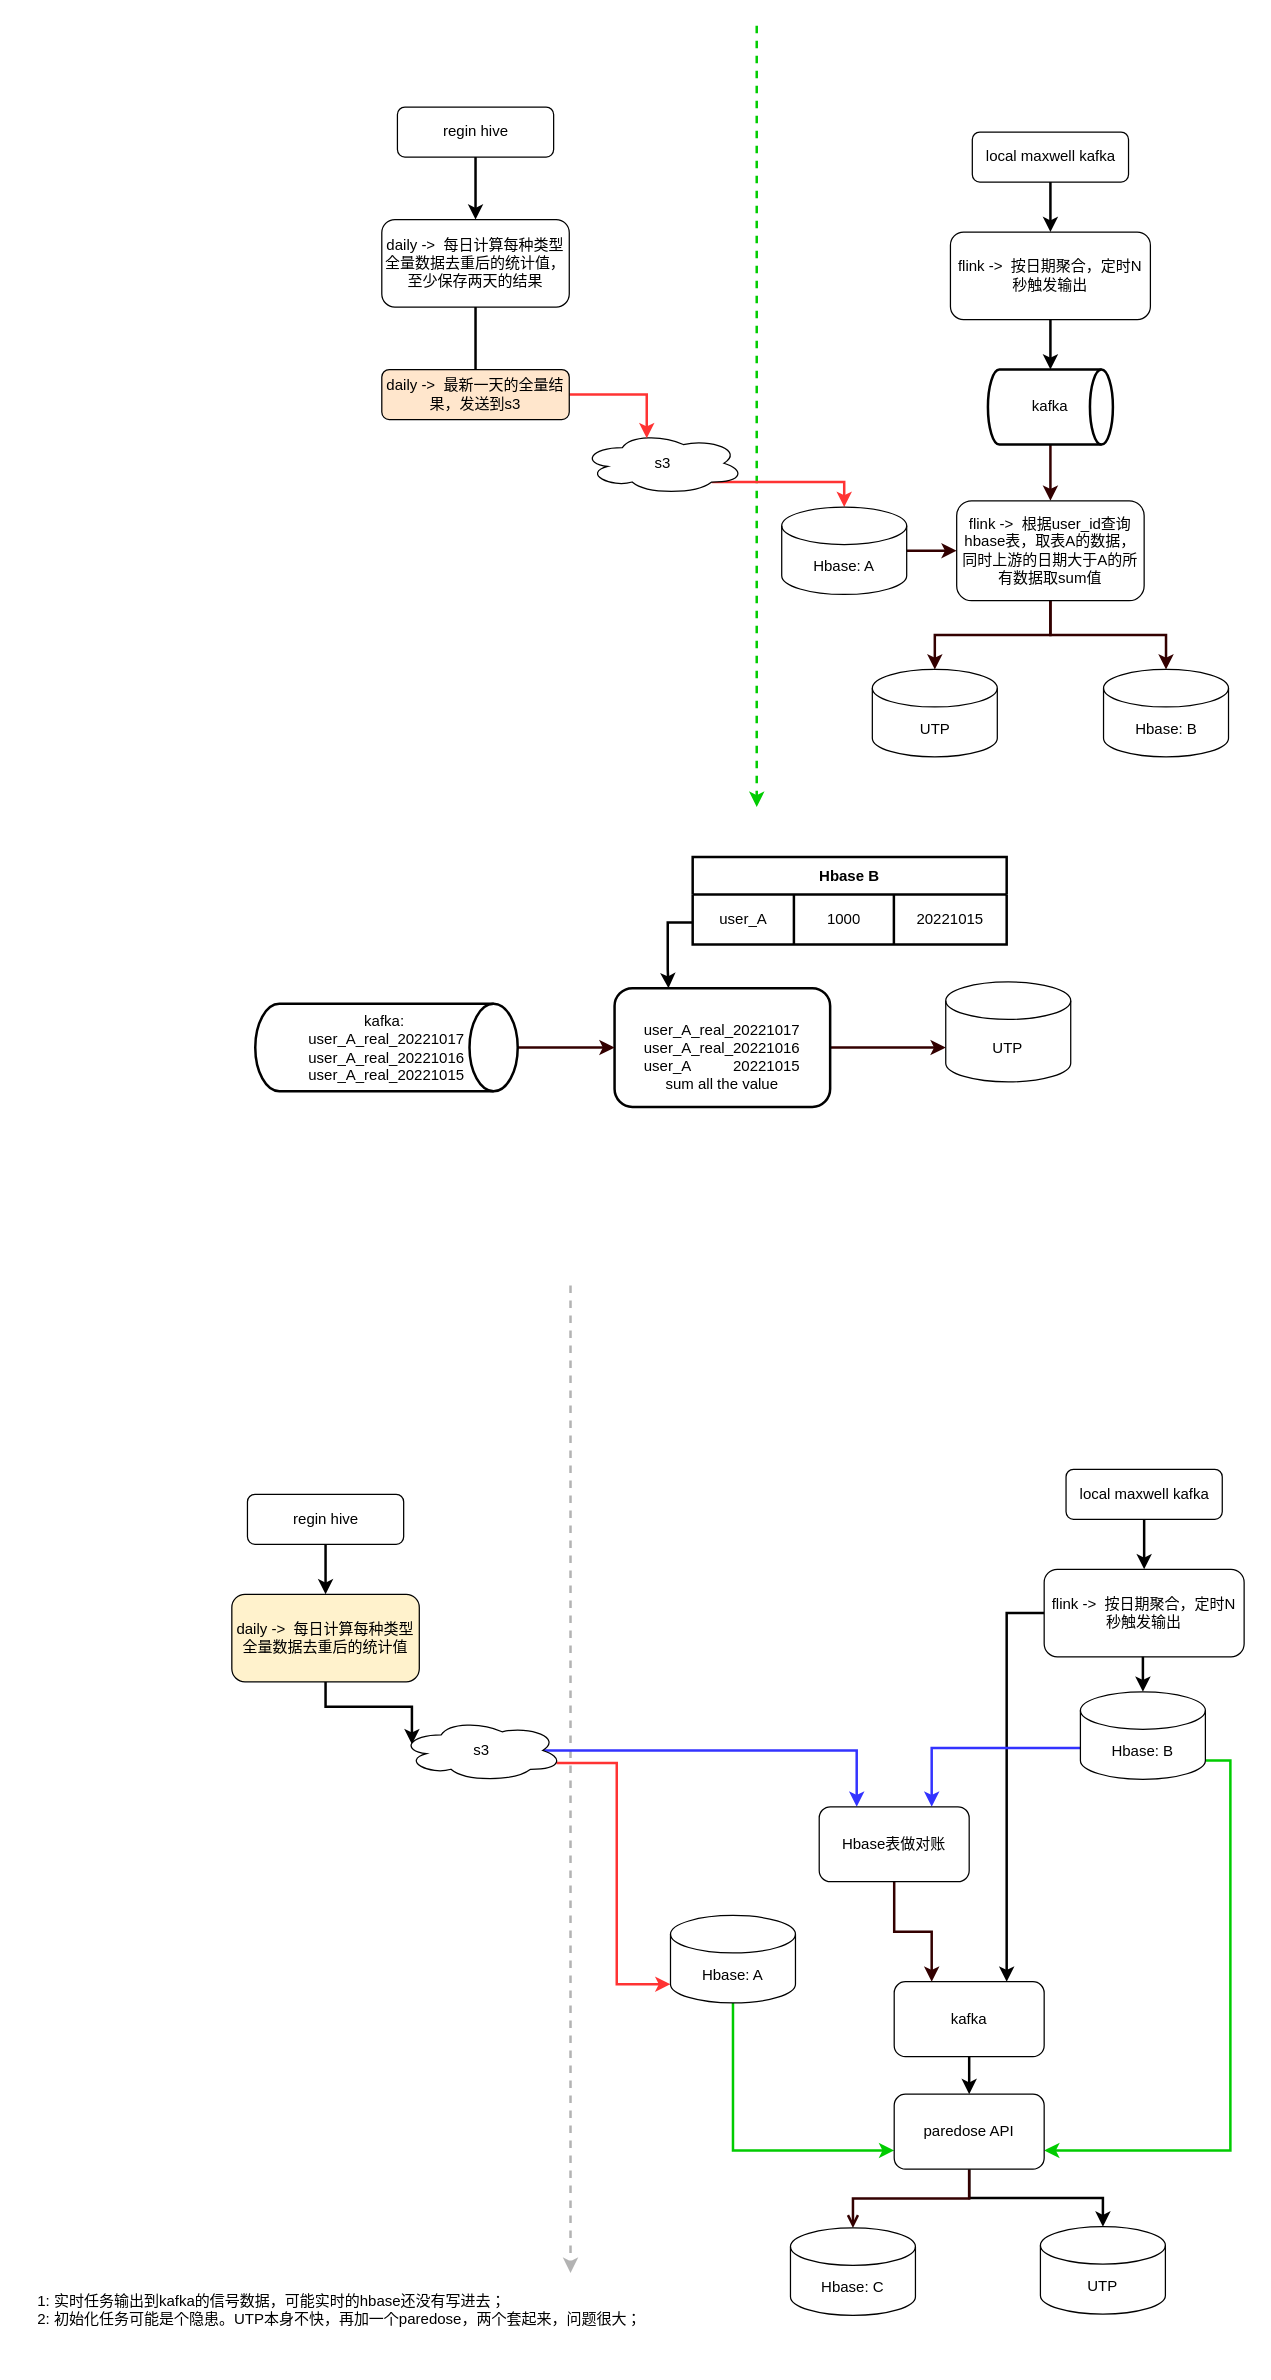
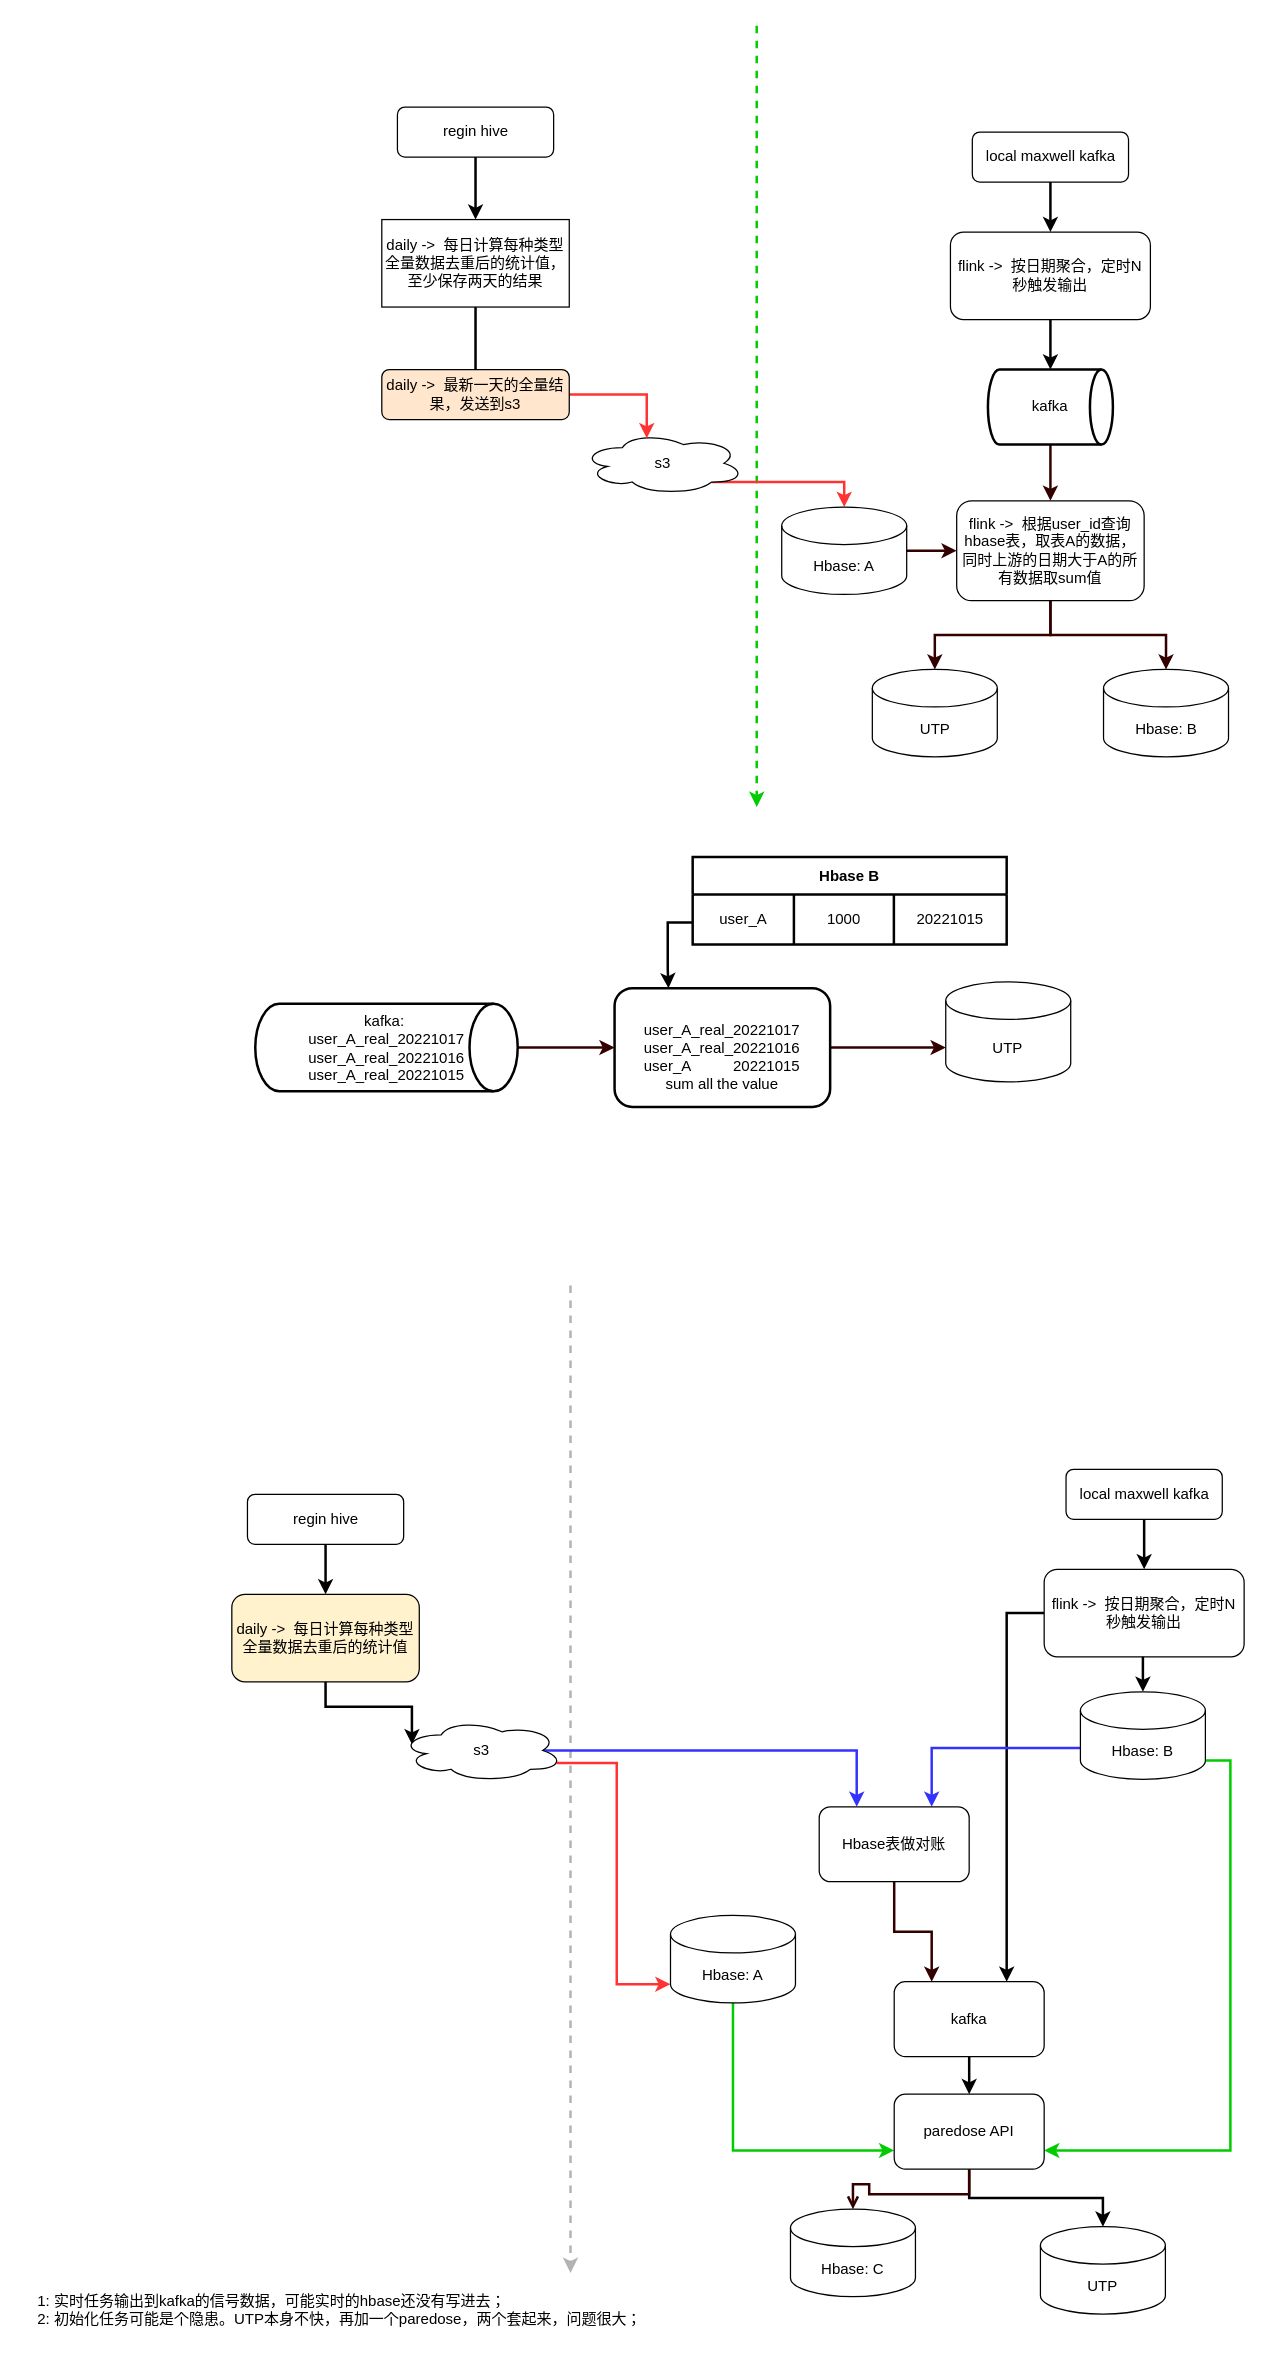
node "daily -> 每日计算每种类型全量数据去重后的统计值，至少保存两天的结果": shape rounded rectangle -> rectangle
node "Hbase: C": moved (853, 2272) -> (853, 2253)
